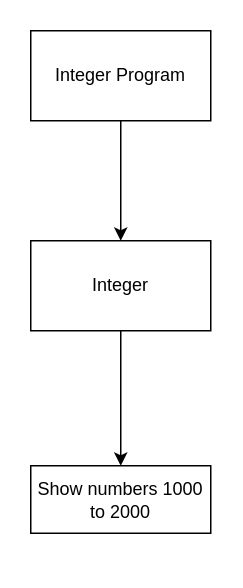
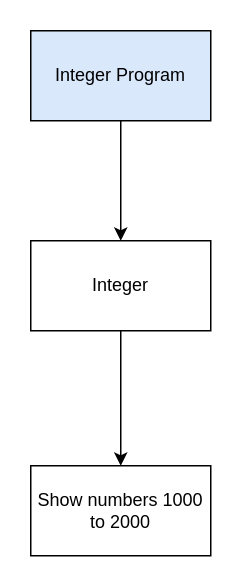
node "Integer Program": fillcolor #ffffff -> #dae8fc
node "Show numbers 1000 to 2000": size 180x68 -> 180x90
